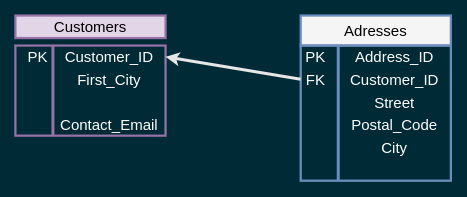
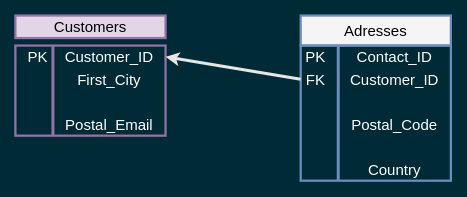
node "Address_ID": label "Address_ID" -> "Contact_ID"
node "Street": removed
node "Contact_Email": label "Contact_Email" -> "Postal_Email"
node "City": removed
node "Country": added
